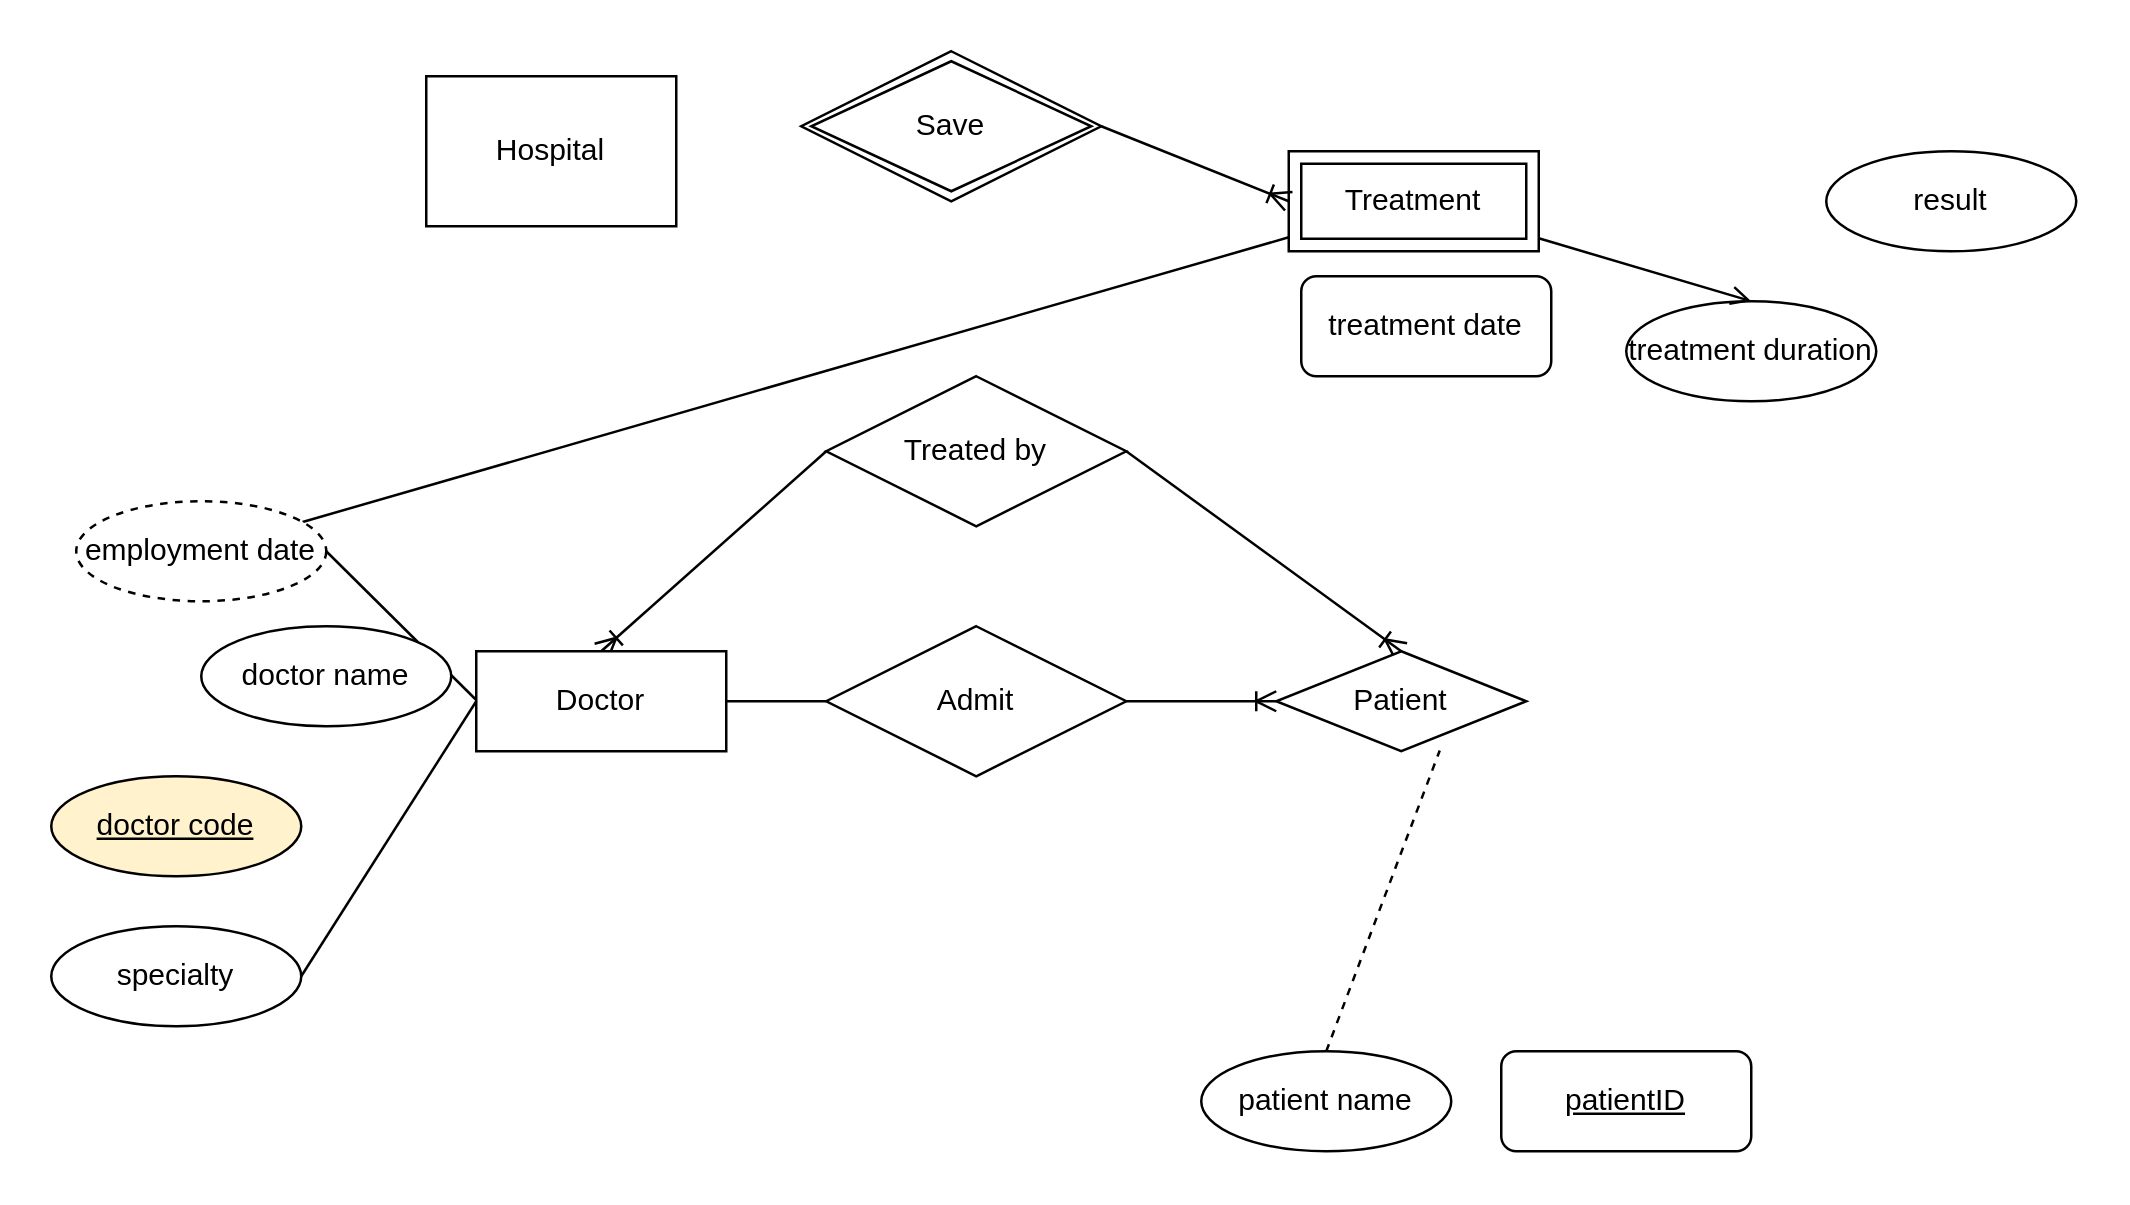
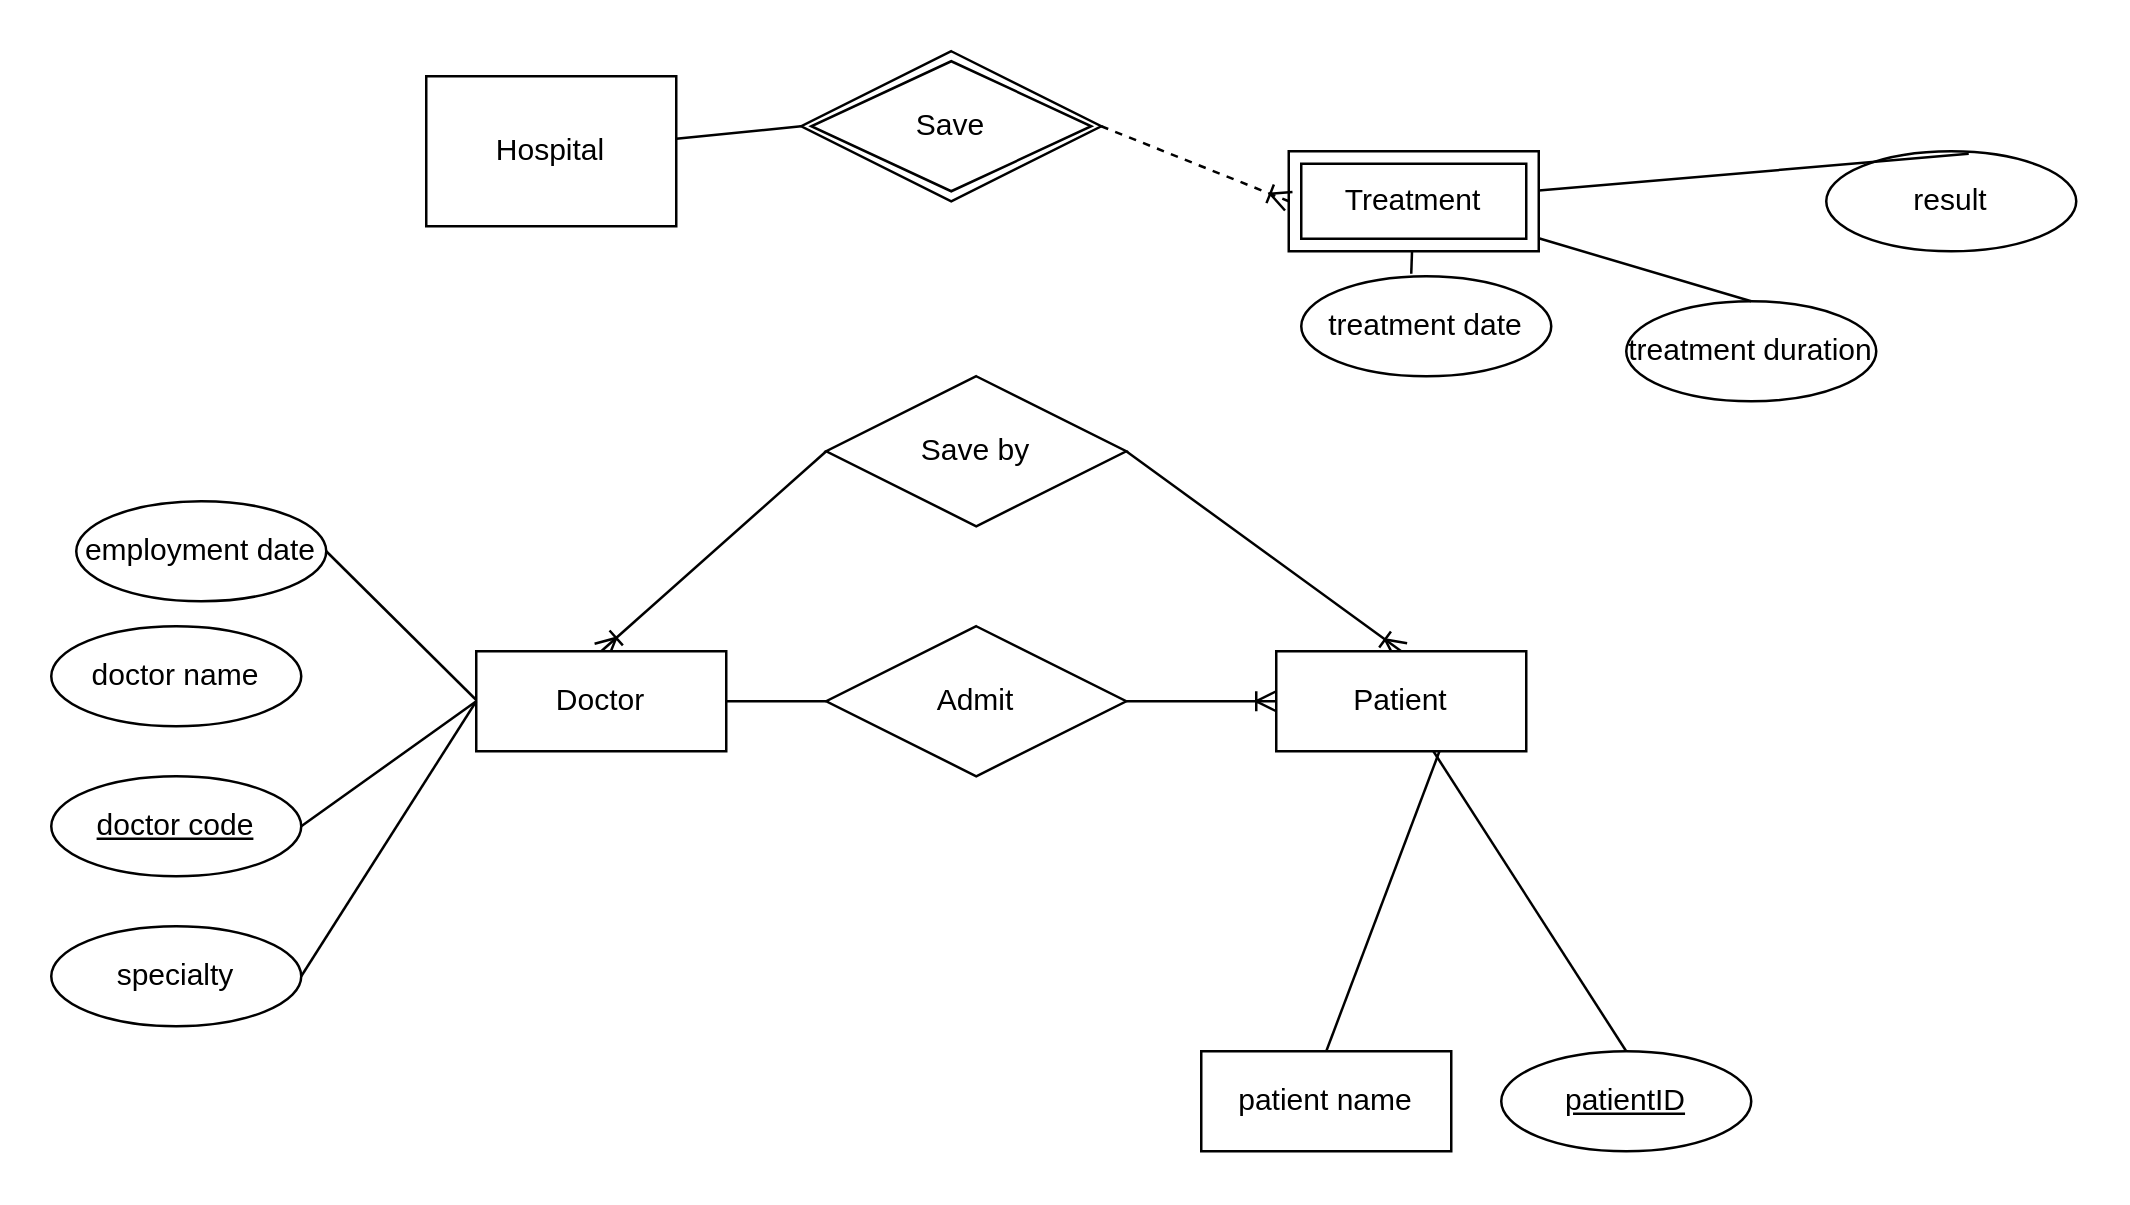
edge "Save" -- "Hospital": added
edge "Save" -> "Treatment": style solid -> dashed
edge "Treatment" -- "treatment date": added
edge "Treatment" -> "treatment duration": arrowhead open -> none
node "treatment date": shape rounded rectangle -> ellipse
edge "Treatment" -- "employment date": now "Treatment" -- "result"
node "Treated by": label "Treated by" -> "Save by"
node "employment date": style dashed -> solid
node "doctor name": moved (326, 676) -> (176, 676)
node "Patient": shape diamond -> rectangle
edge "Doctor" -- "doctor code": added
node "doctor code": fillcolor #fff2cc -> #ffffff
edge "Patient" -- "patient name": style dashed -> solid
edge "Patient" -- "patientID": added
node "patient name": shape ellipse -> rectangle
node "patientID": shape rounded rectangle -> ellipse
